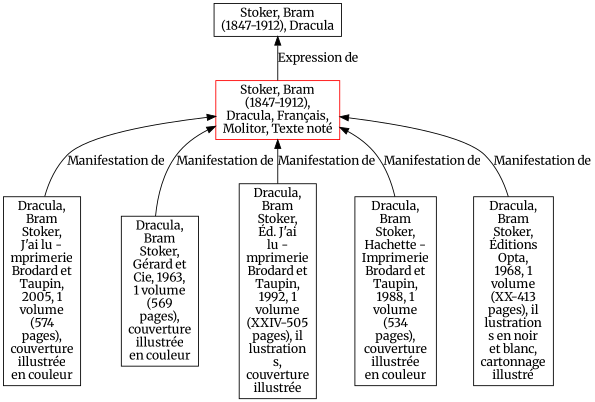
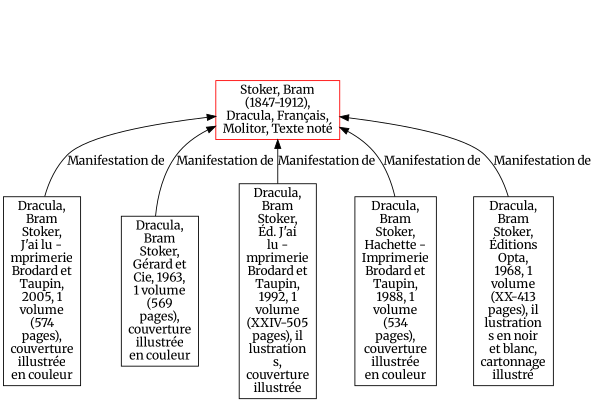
node "Stoker, Bram (1847-1912), Dracula": removed
